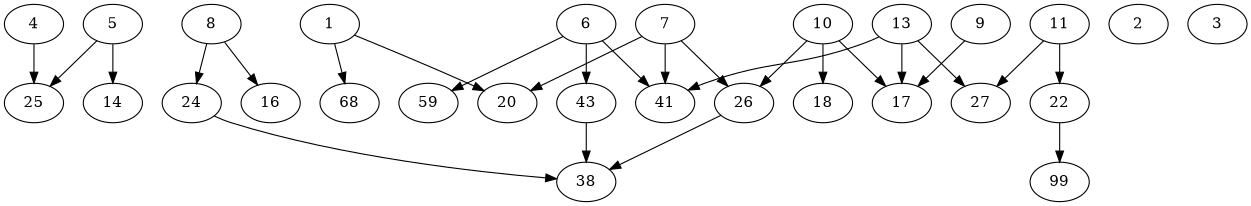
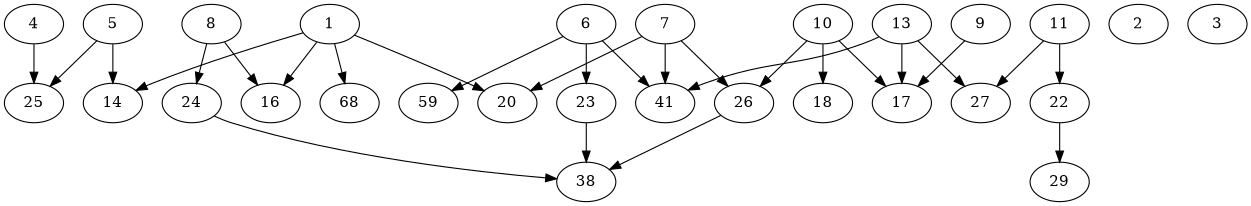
edge "1" -> "14": added
edge "1" -> "16": added
node "43": label "43" -> "23"
node "99": label "99" -> "29"
